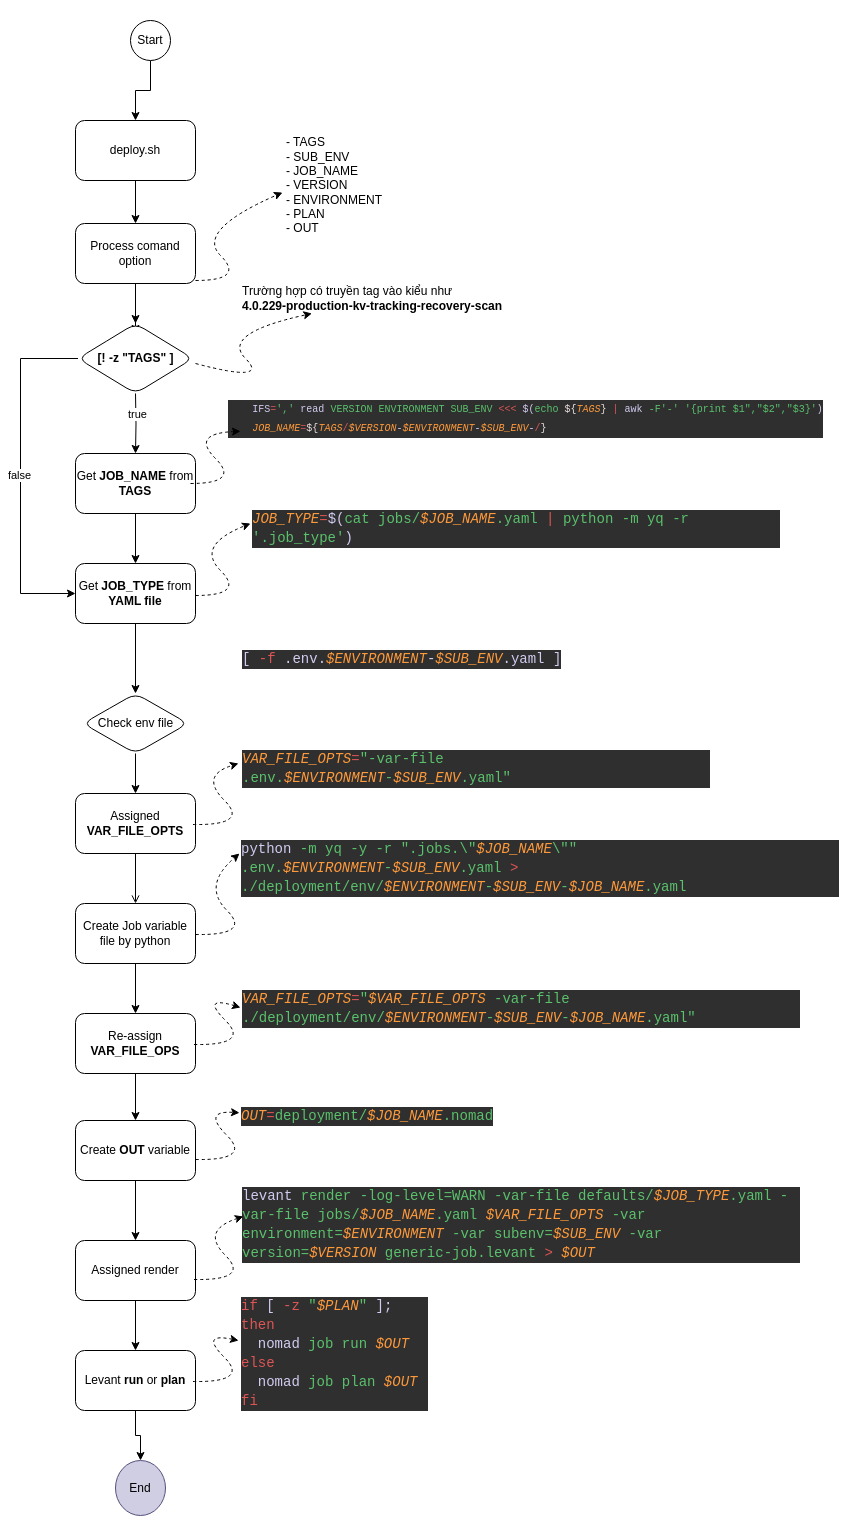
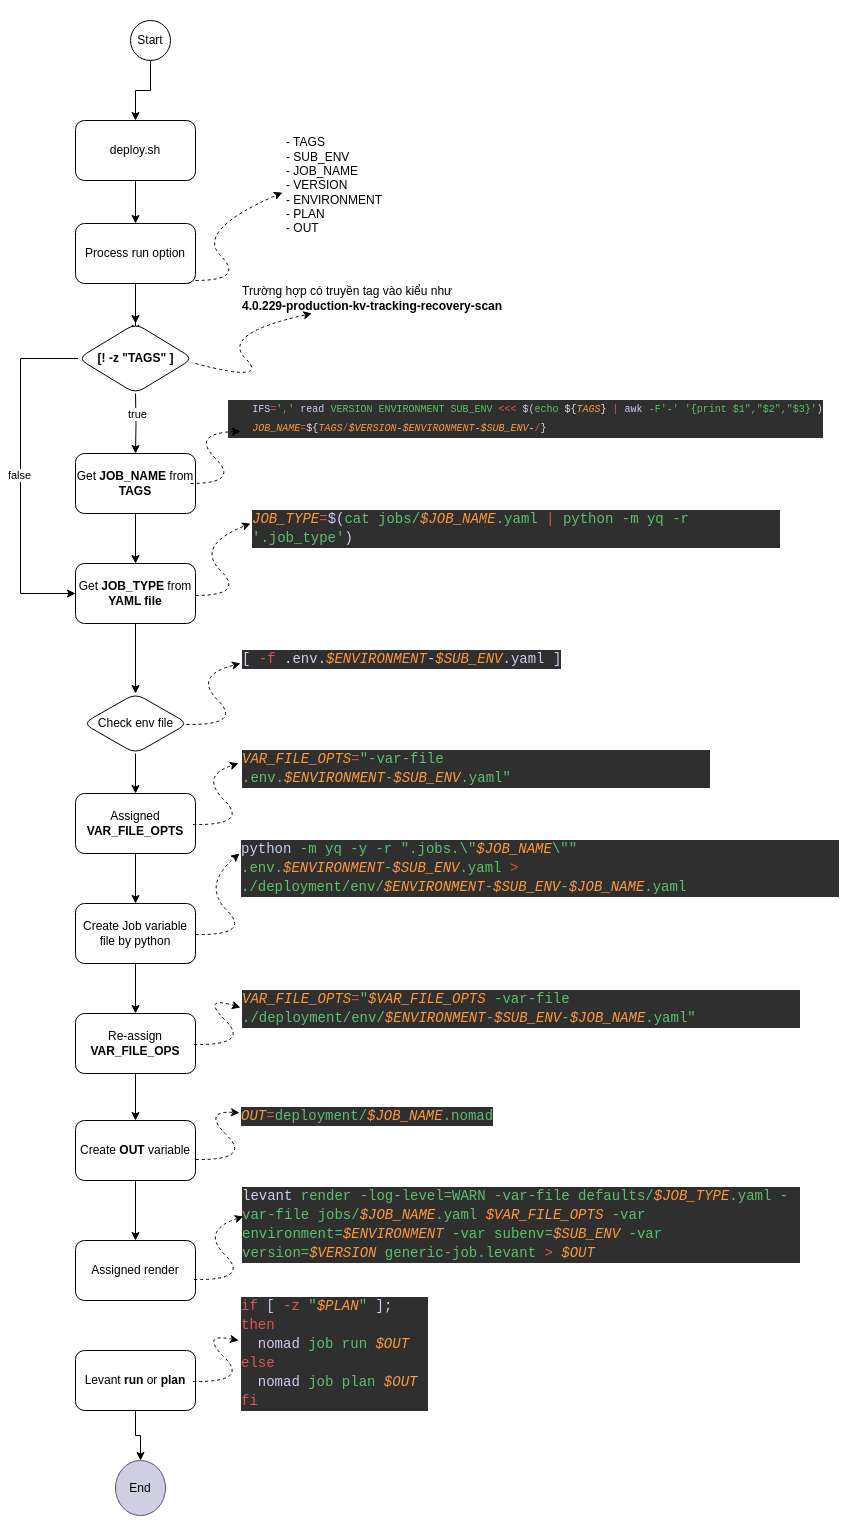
node "Process comand option": label "Process comand option" -> "Process run option"
edge "Check env file" -> "[ -f .env.$ENVIRONMENT-$SUB_ENV.yaml ]": added
edge "Assigned VAR_FILE_OPTS" -> "Create Job variable file by python": arrowhead open -> classic
edge "Assigned render" -> "Levant run or plan": removed
